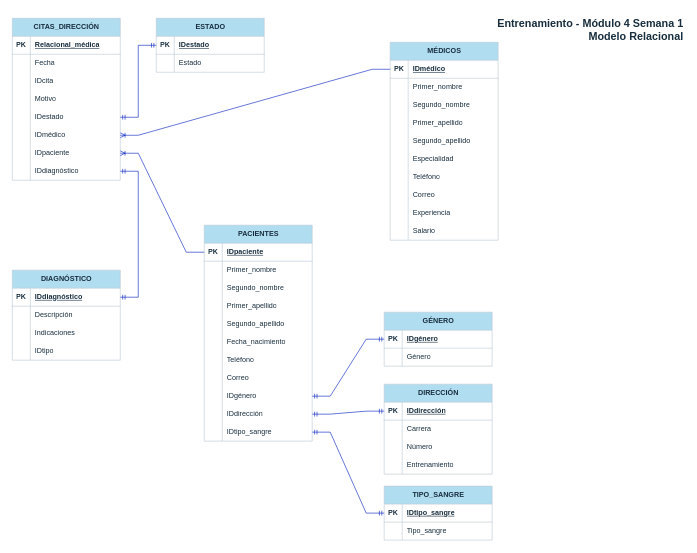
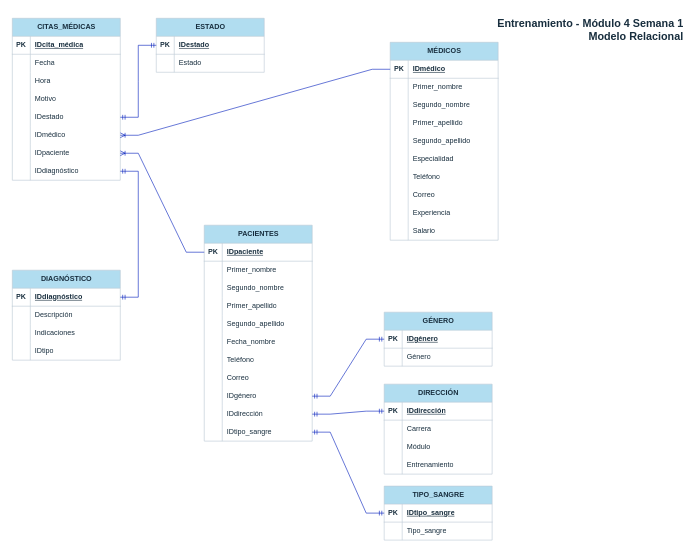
node "CITAS_DIRECCIÓN": label "CITAS_DIRECCIÓN" -> "CITAS_MÉDICAS"
node "Relacional_médica": label "Relacional_médica" -> "IDcita_médica"
node "IDcita": label "IDcita" -> "Hora"
node "Fecha_nacimiento": label "Fecha_nacimiento" -> "Fecha_nombre"
node "Número": label "Número" -> "Módulo"
